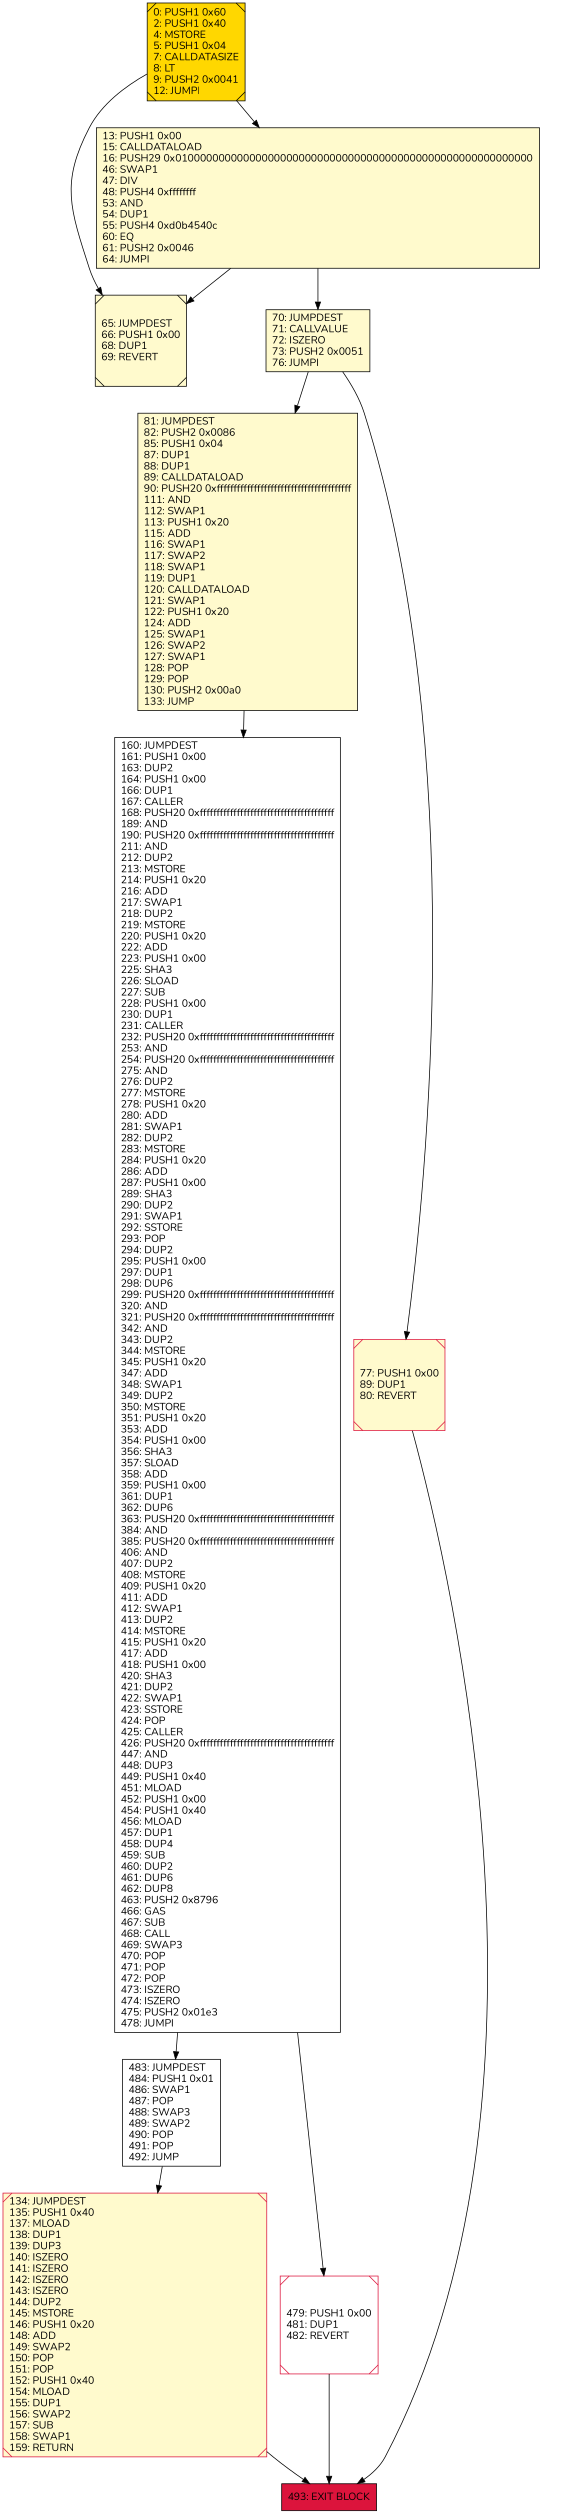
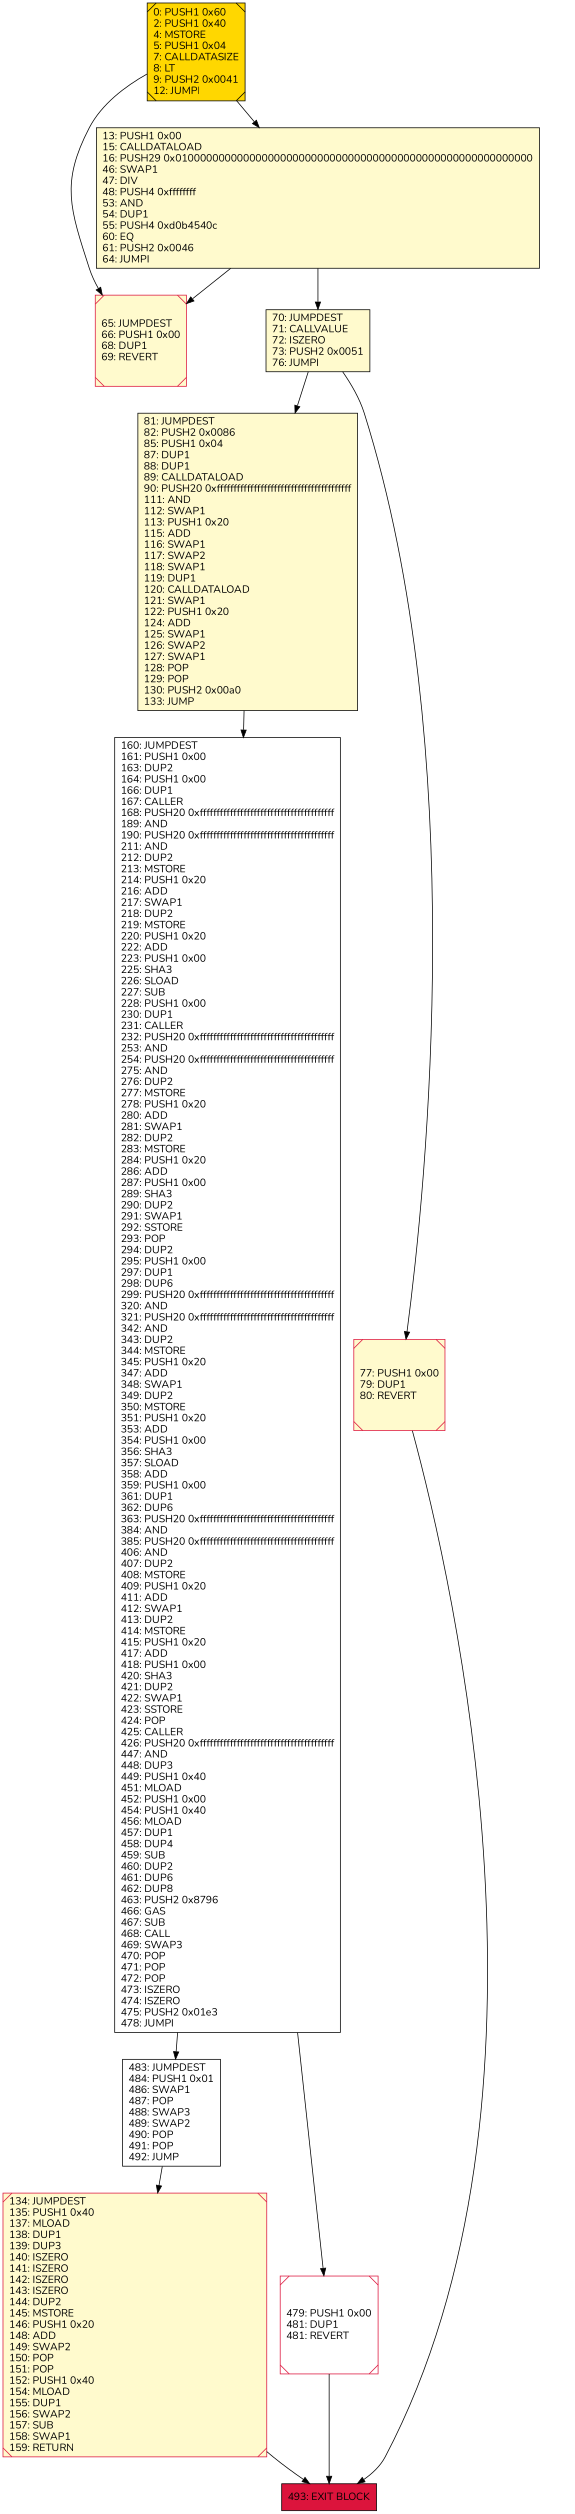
node "65: JUMPDEST 66: PUSH1 0x00 68: DUP1 69: REVERT": color black -> crimson
node "77: PUSH1 0x00 89: DUP1 80: REVERT": label "77: PUSH1 0x00 89: DUP1 80: REVERT" -> "77: PUSH1 0x00 79: DUP1 80: REVERT"
node "479: PUSH1 0x00 481: DUP1 482: REVERT": label "479: PUSH1 0x00 481: DUP1 482: REVERT" -> "479: PUSH1 0x00 481: DUP1 481: REVERT"
